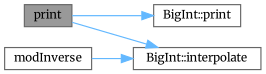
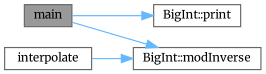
node "print": label "print" -> "main"
node "modInverse": label "modInverse" -> "interpolate"
node "BigInt::interpolate": label "BigInt::interpolate" -> "BigInt::modInverse"
